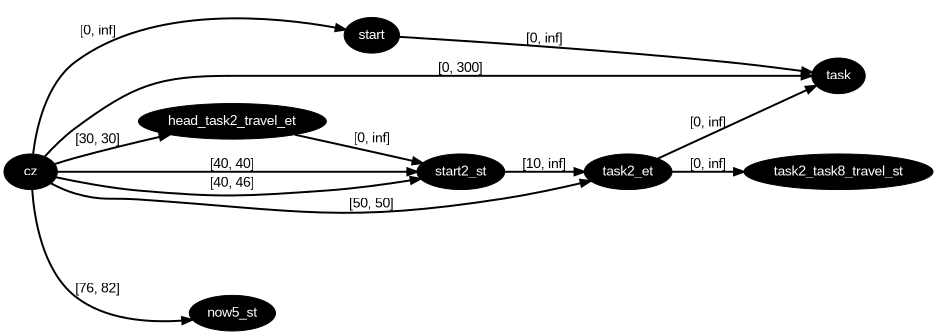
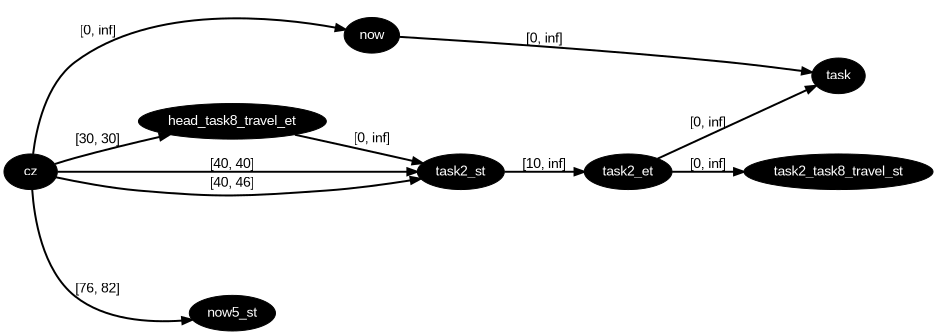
node "start": label "start" -> "now"
edge "cz" -> "task": removed, label "[0, 300]"
node "head_task2_travel_et": label "head_task2_travel_et" -> "head_task8_travel_et"
node "start2_st": label "start2_st" -> "task2_st"
edge "cz" -> "task2_et": removed, label "[50, 50]"
